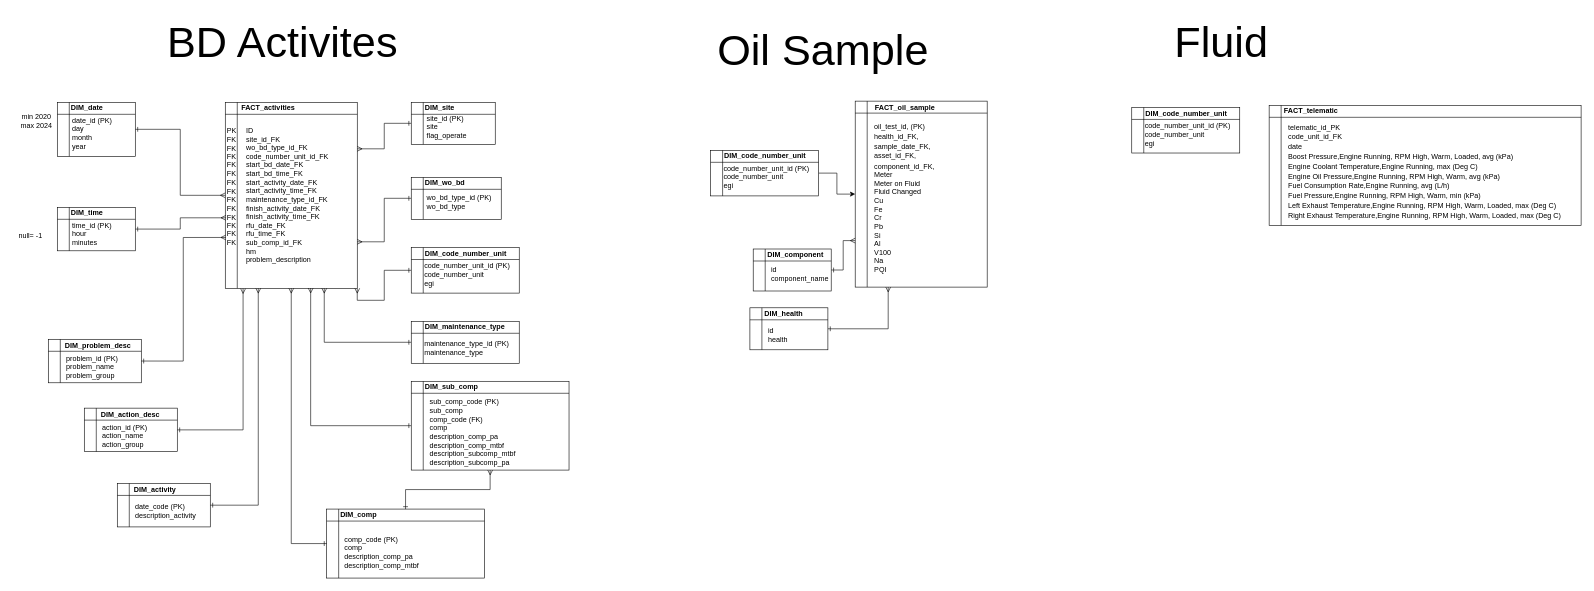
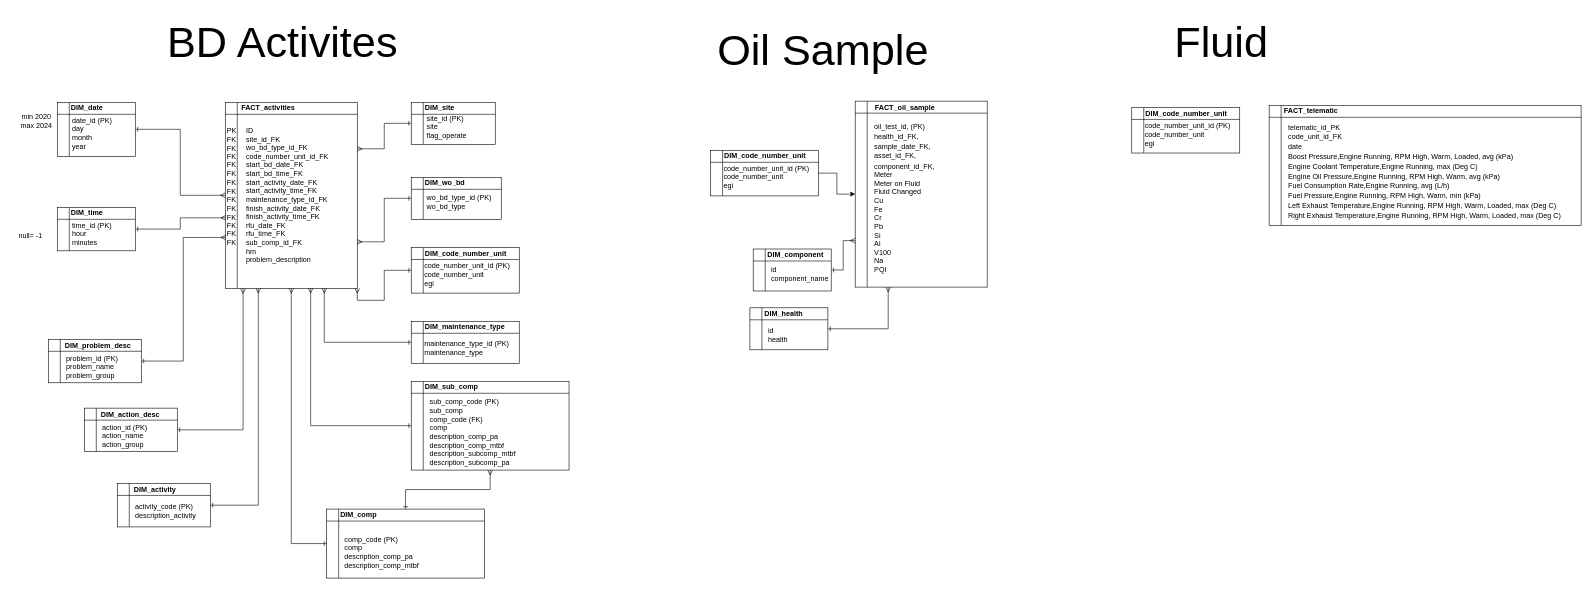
node "date_code (PK) description_activity": label "date_code (PK) description_activity" -> "activity_code (PK) description_activity"
